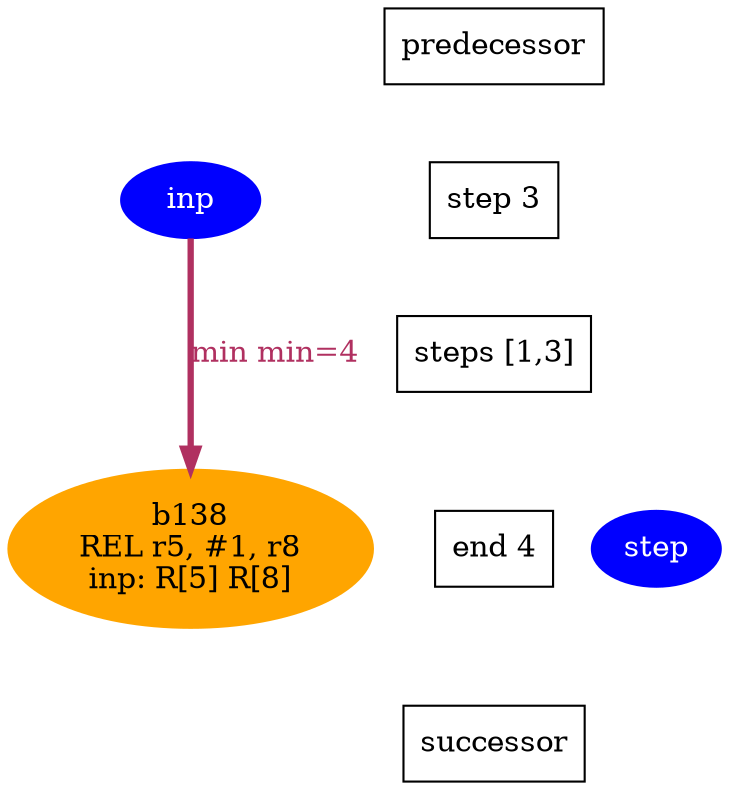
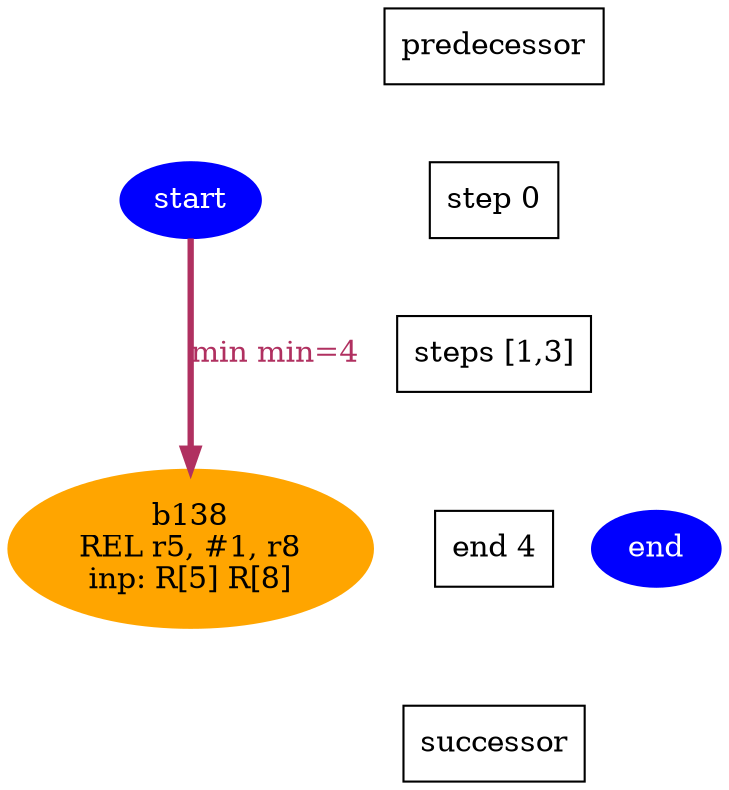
node "inp": label "inp" -> "start"
node "step 3": label "step 3" -> "step 0"
node "step": label "step" -> "end"
